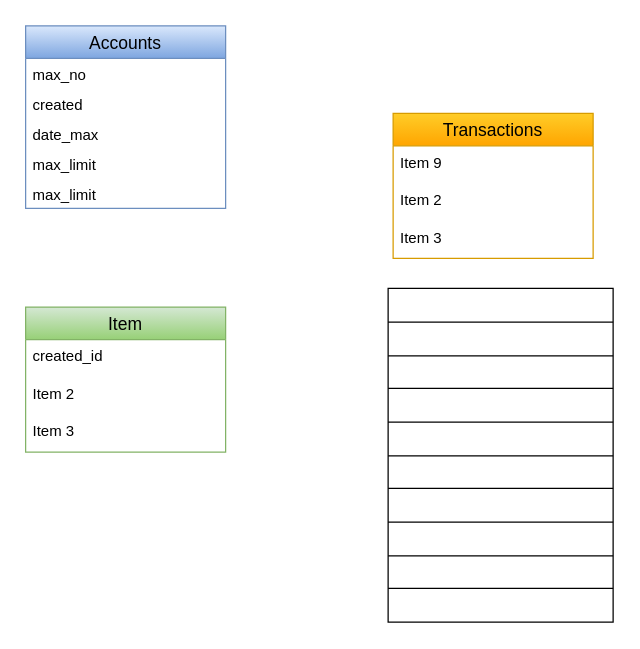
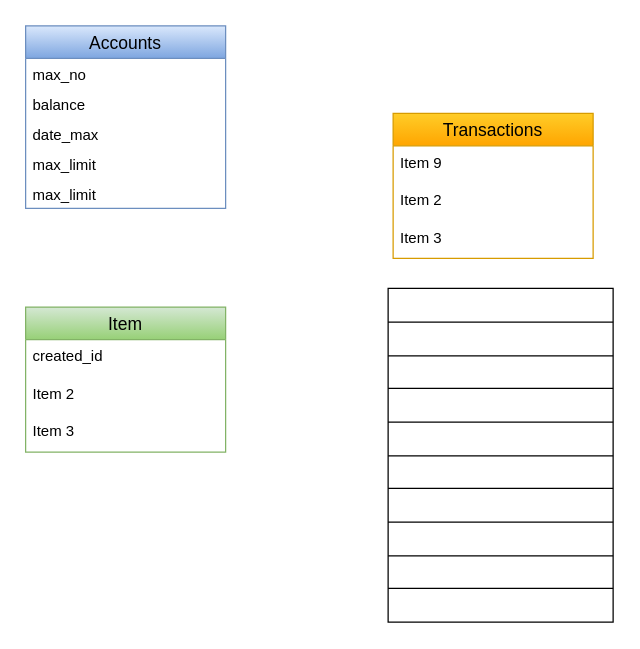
node "created": label "created" -> "balance"
